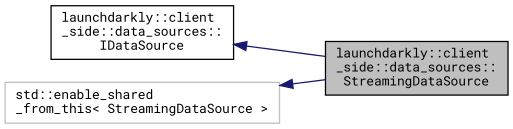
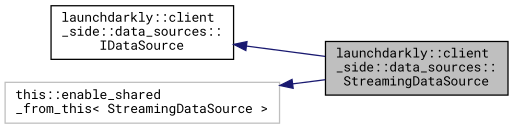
node "std::enable_shared _from_this< StreamingDataSource >": label "std::enable_shared _from_this< StreamingDataSource >" -> "this::enable_shared _from_this< StreamingDataSource >"
